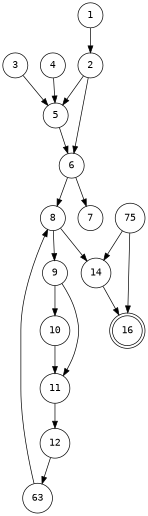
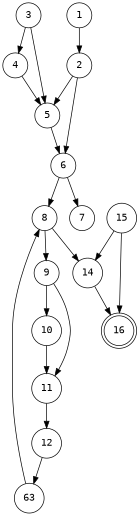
edge "3" -> "4": added
node "75": label "75" -> "15"
